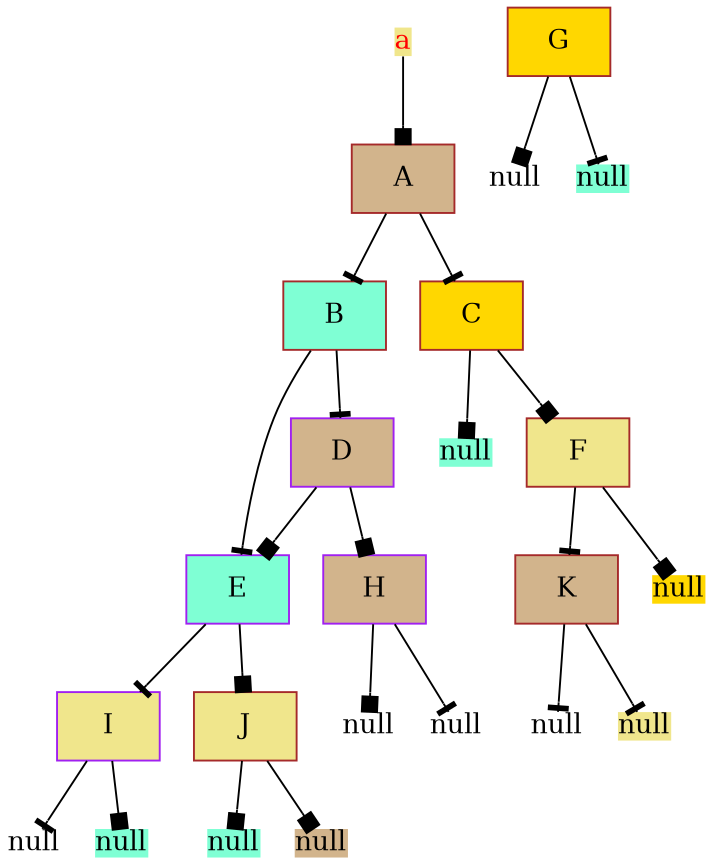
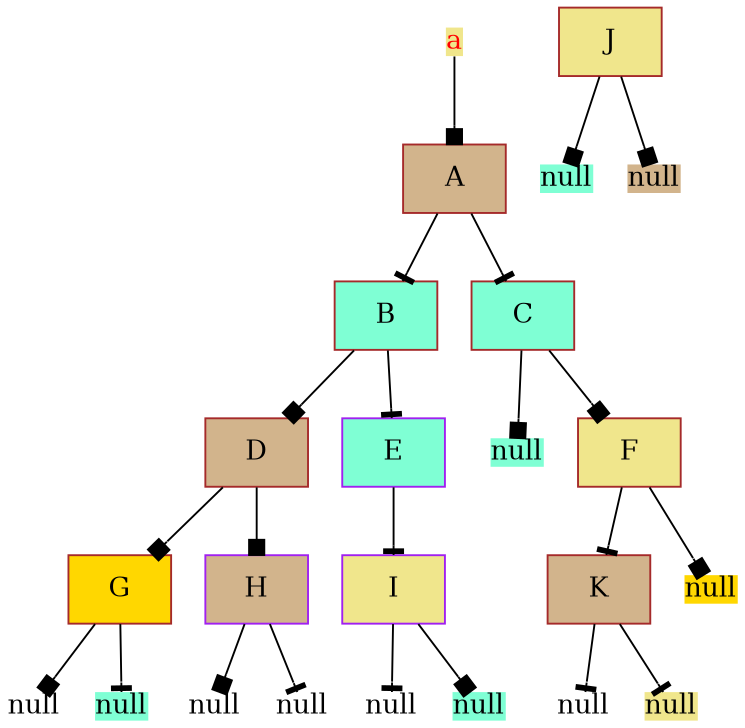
node "C": fillcolor gold -> aquamarine
edge "B" -> "D": arrowhead tee -> box
node "D": color purple -> brown
edge "D" -> "E": now "D" -> "G"
edge "E" -> "J": removed
